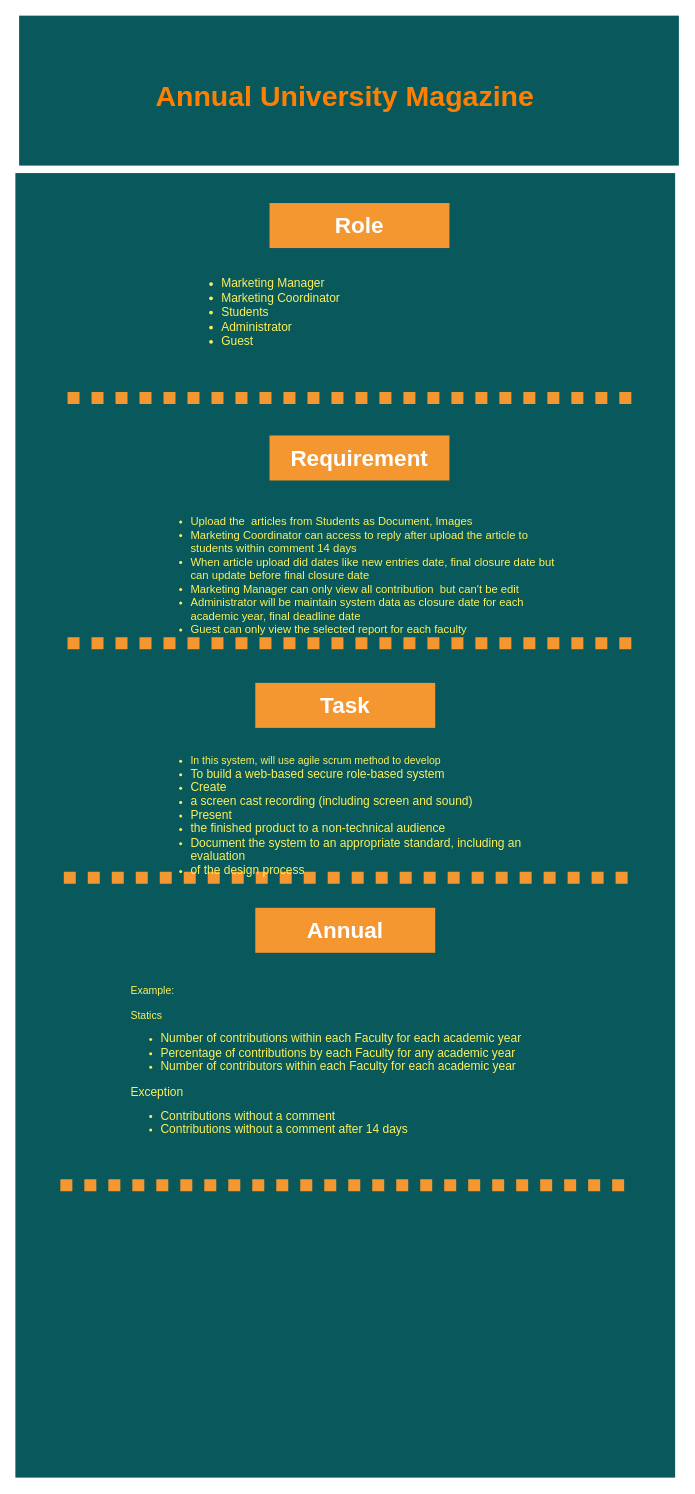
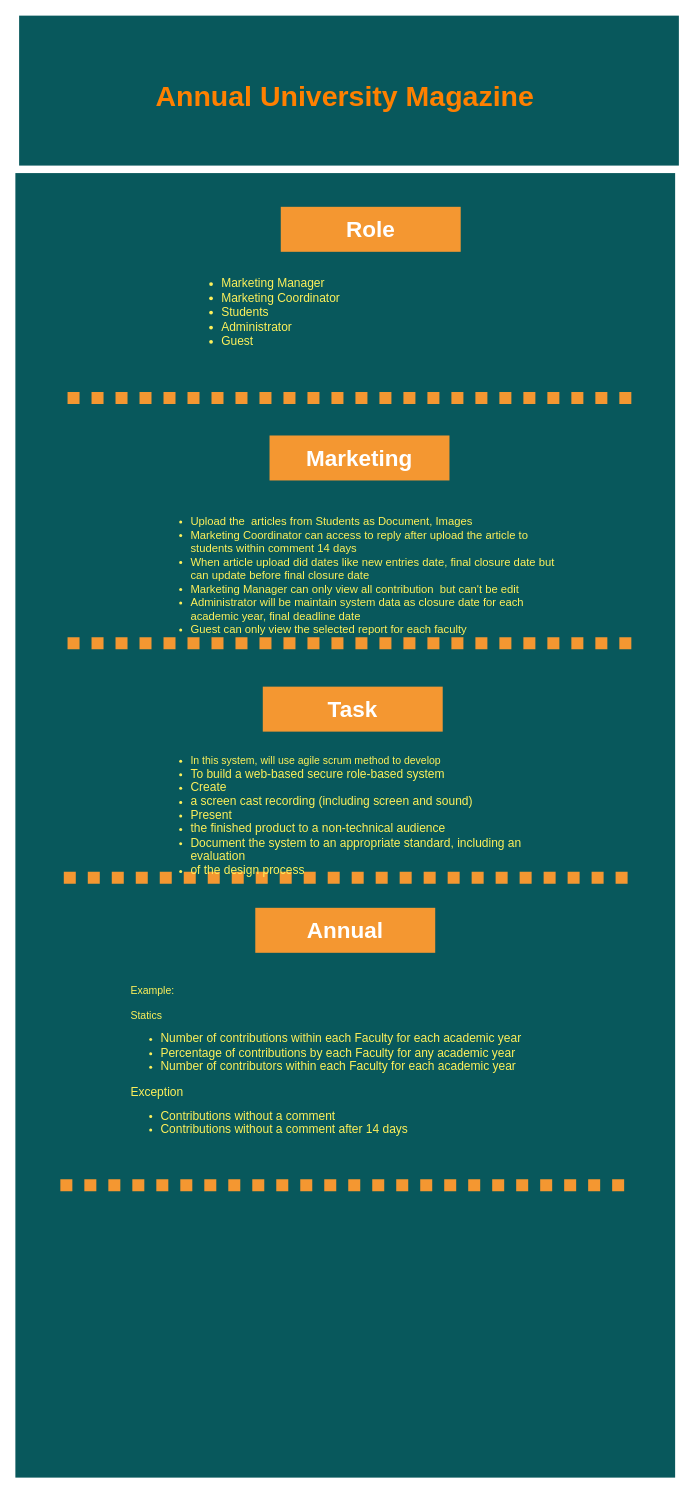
node "Role": moved (360, 225) -> (371, 229)
node "Requirement": label "Requirement" -> "Marketing"
node "Task": moved (345, 705) -> (353, 709)
